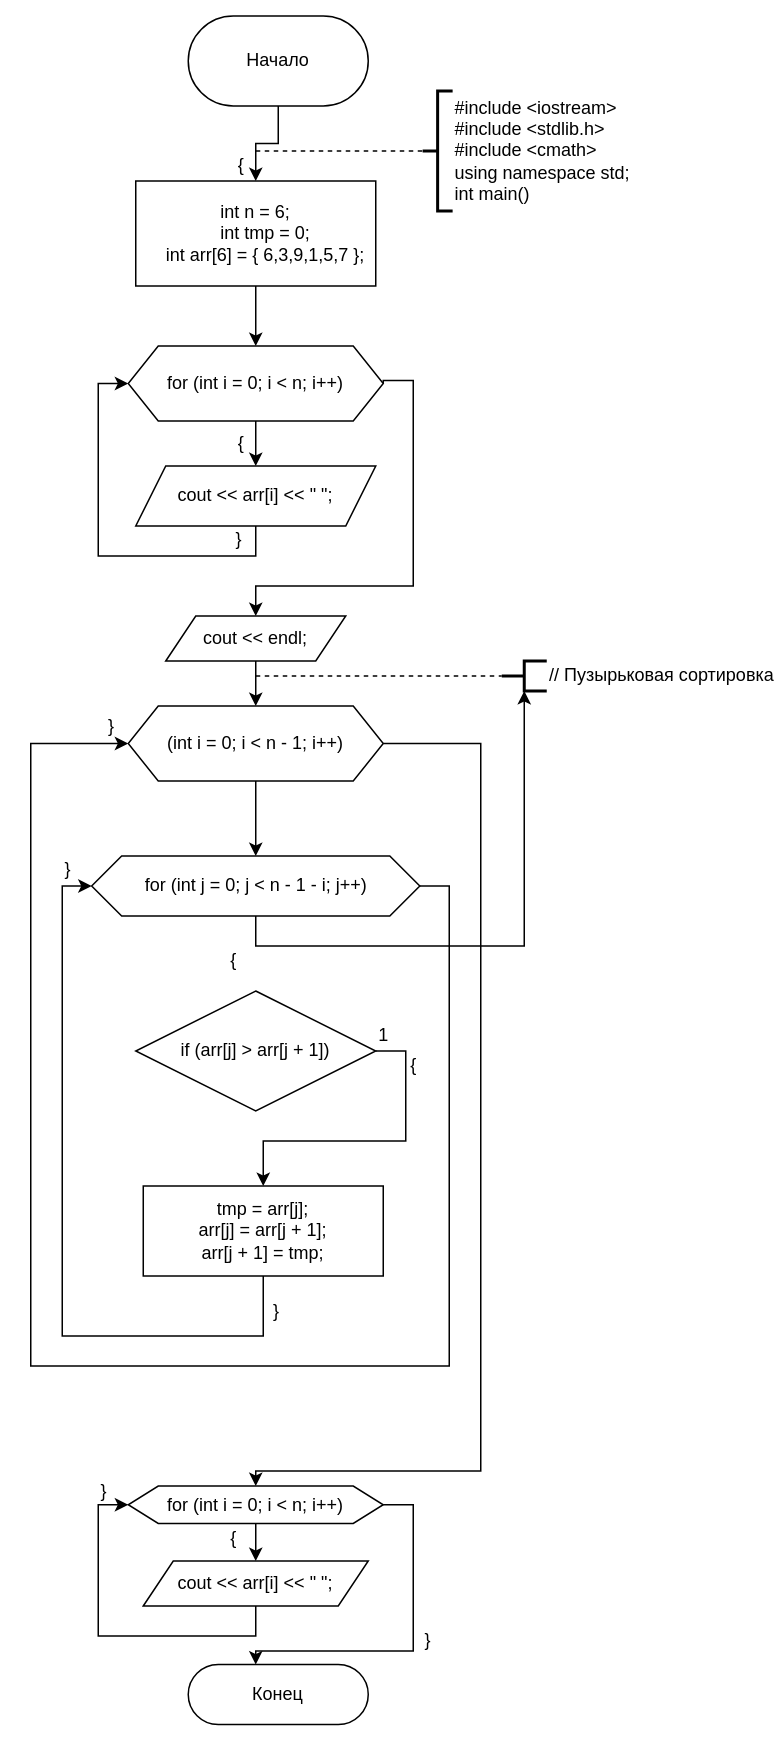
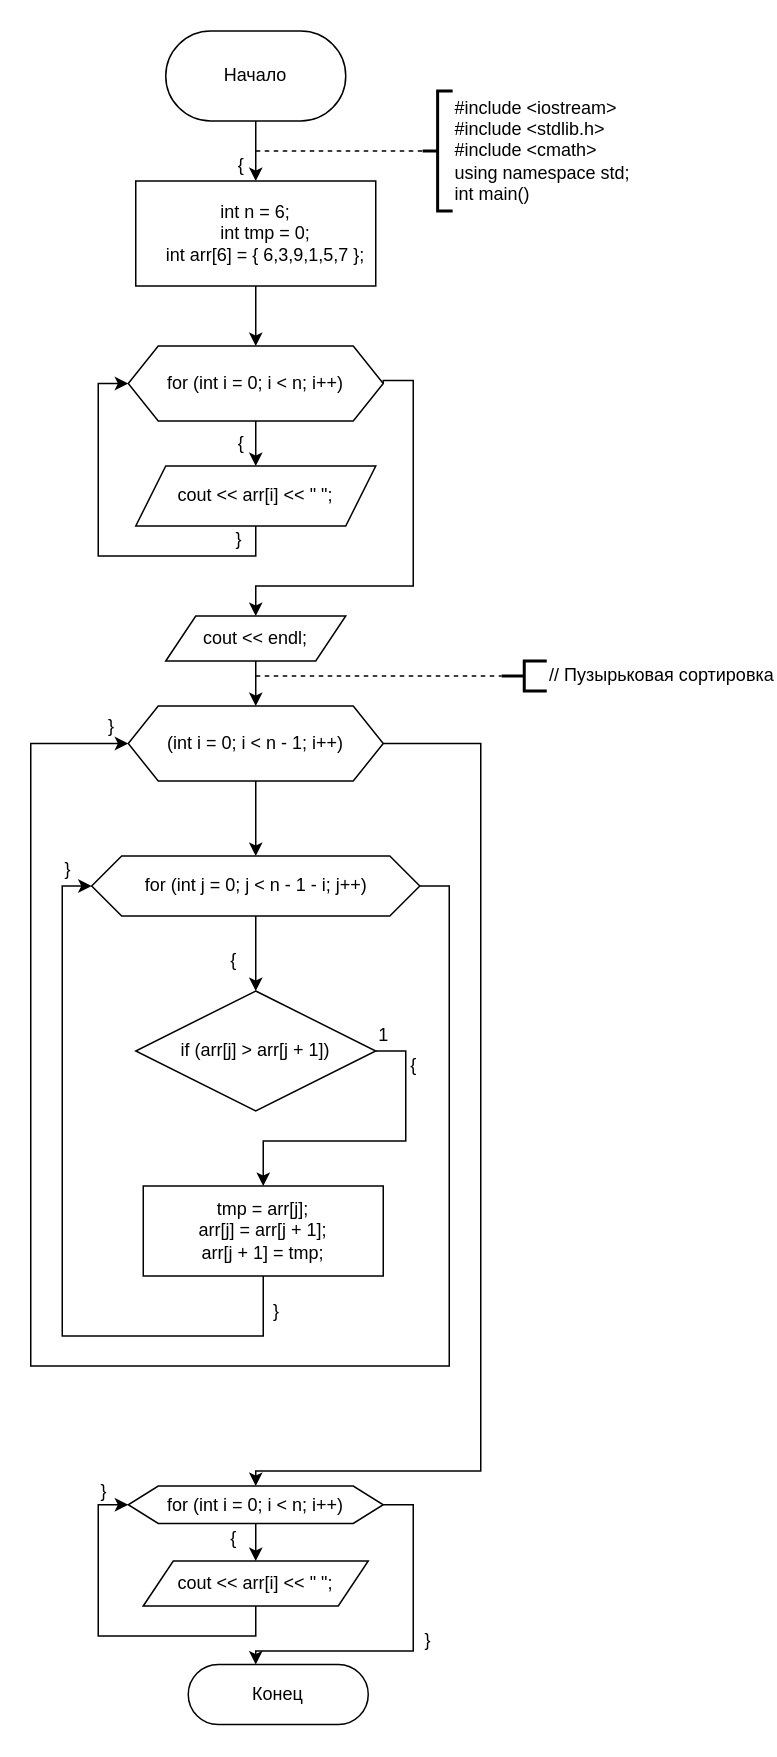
node "Начало": moved (278, 61) -> (256, 76)
edge "for (int j = 0; j < n - 1 - i; j++)" -> "// Пузырьковая сортировка": now "for (int j = 0; j < n - 1 - i; j++)" -> "if (arr[j] > arr[j + 1])"
